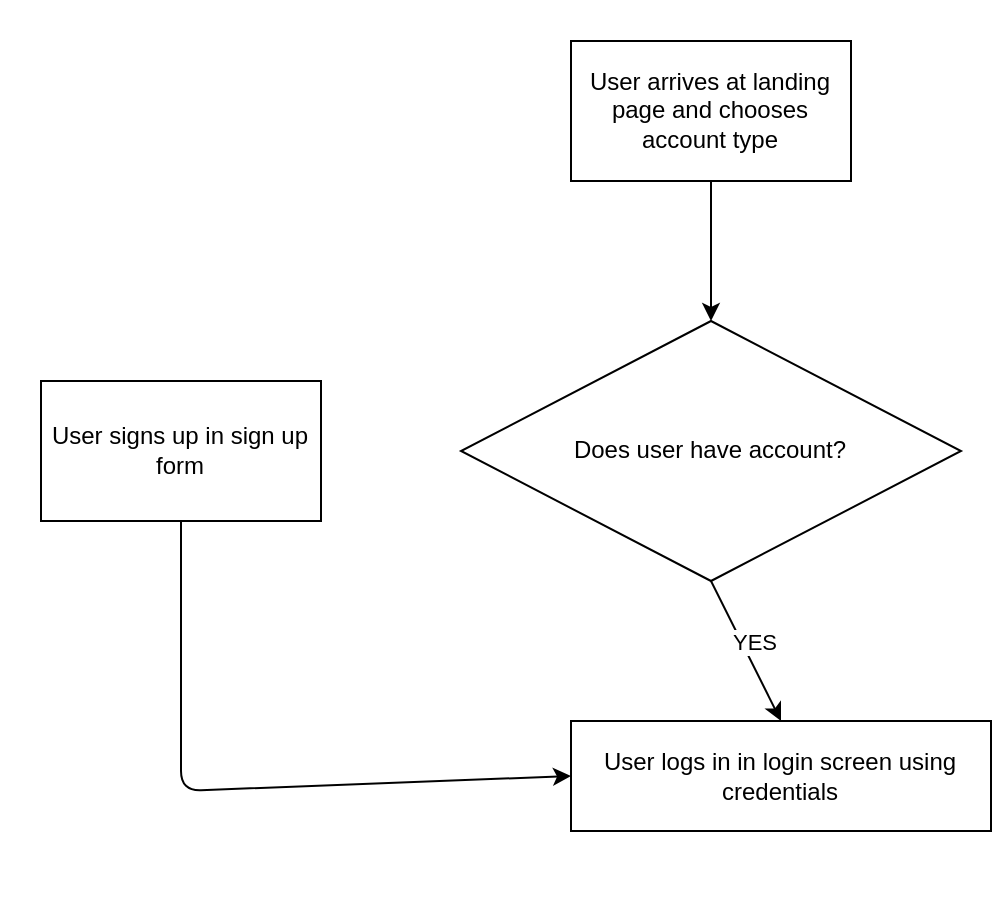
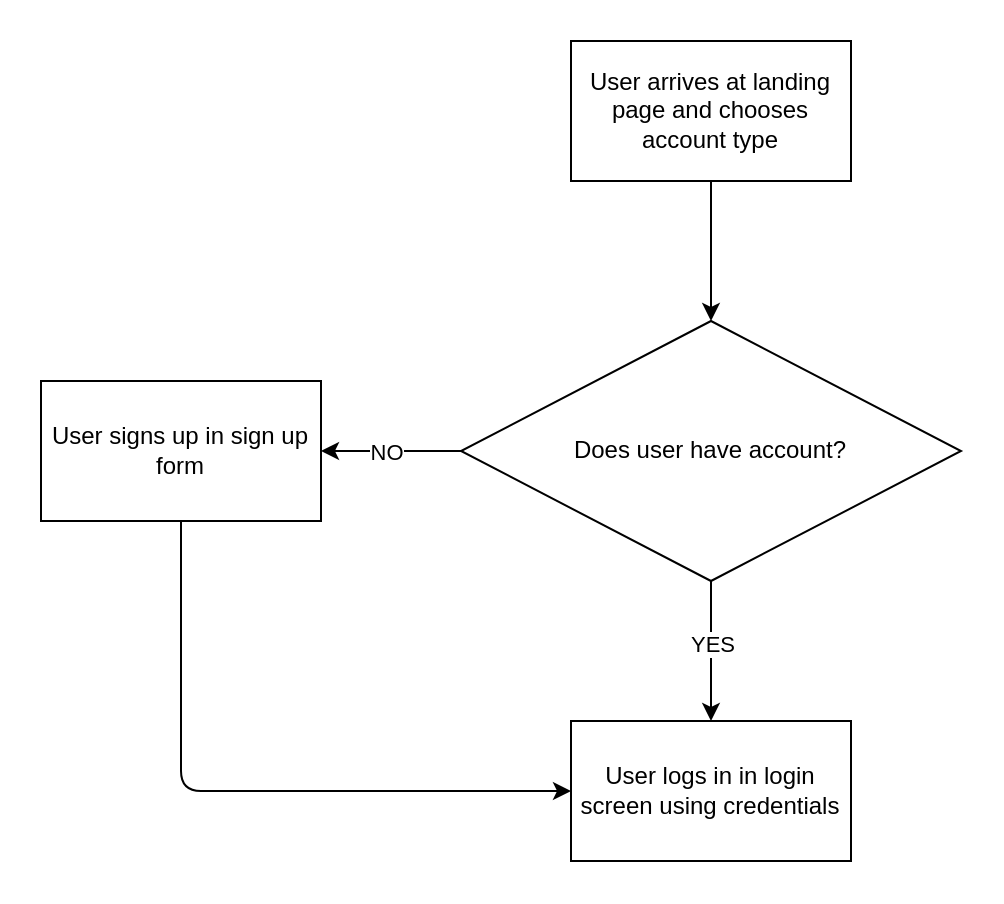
edge "Does user have account?" -> "User signs up in sign up form": added, label "NO"
node "User logs in in login screen using credentials": size 420x110 -> 280x140
